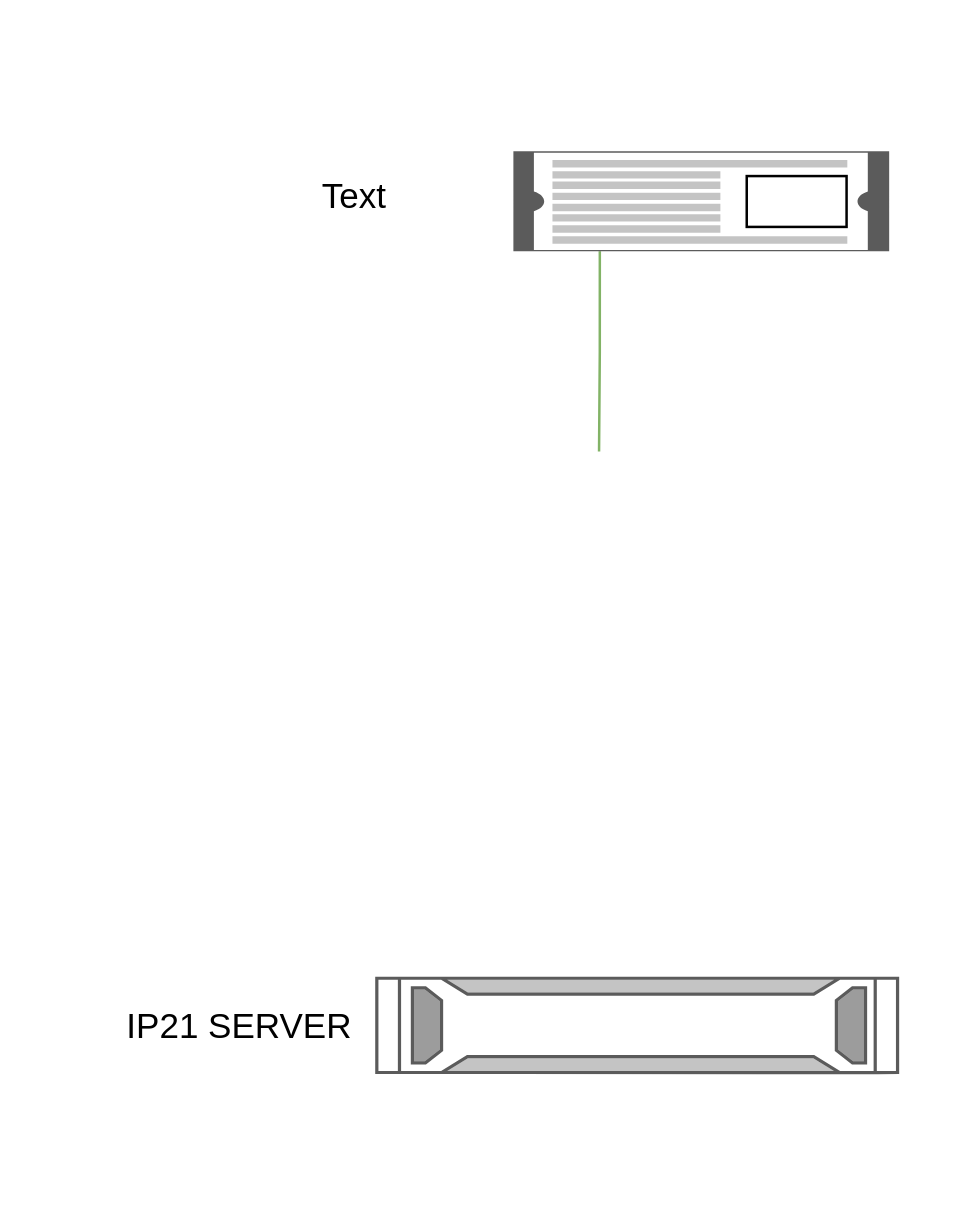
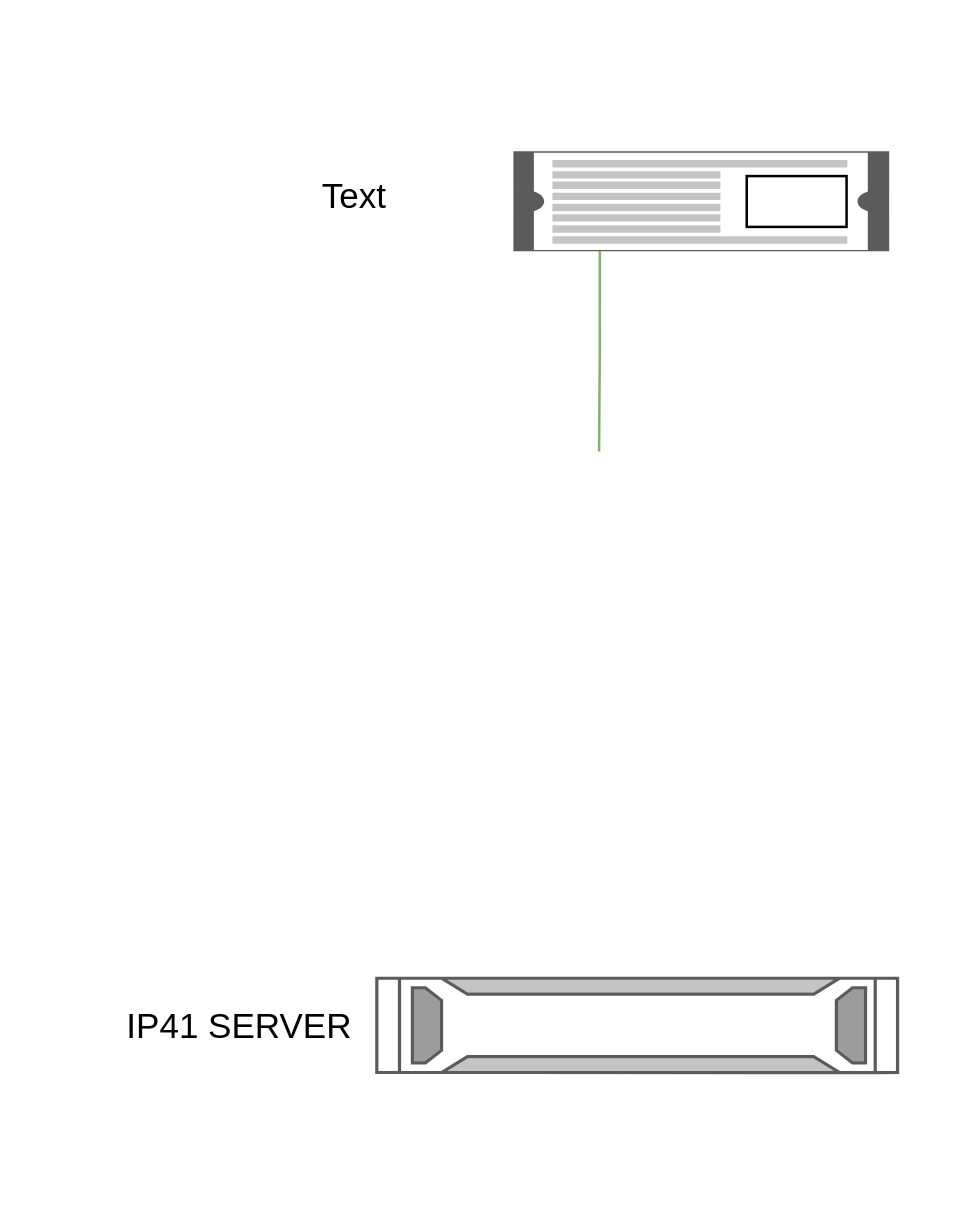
node "IP21 SERVER": label "IP21 SERVER" -> "IP41 SERVER"
